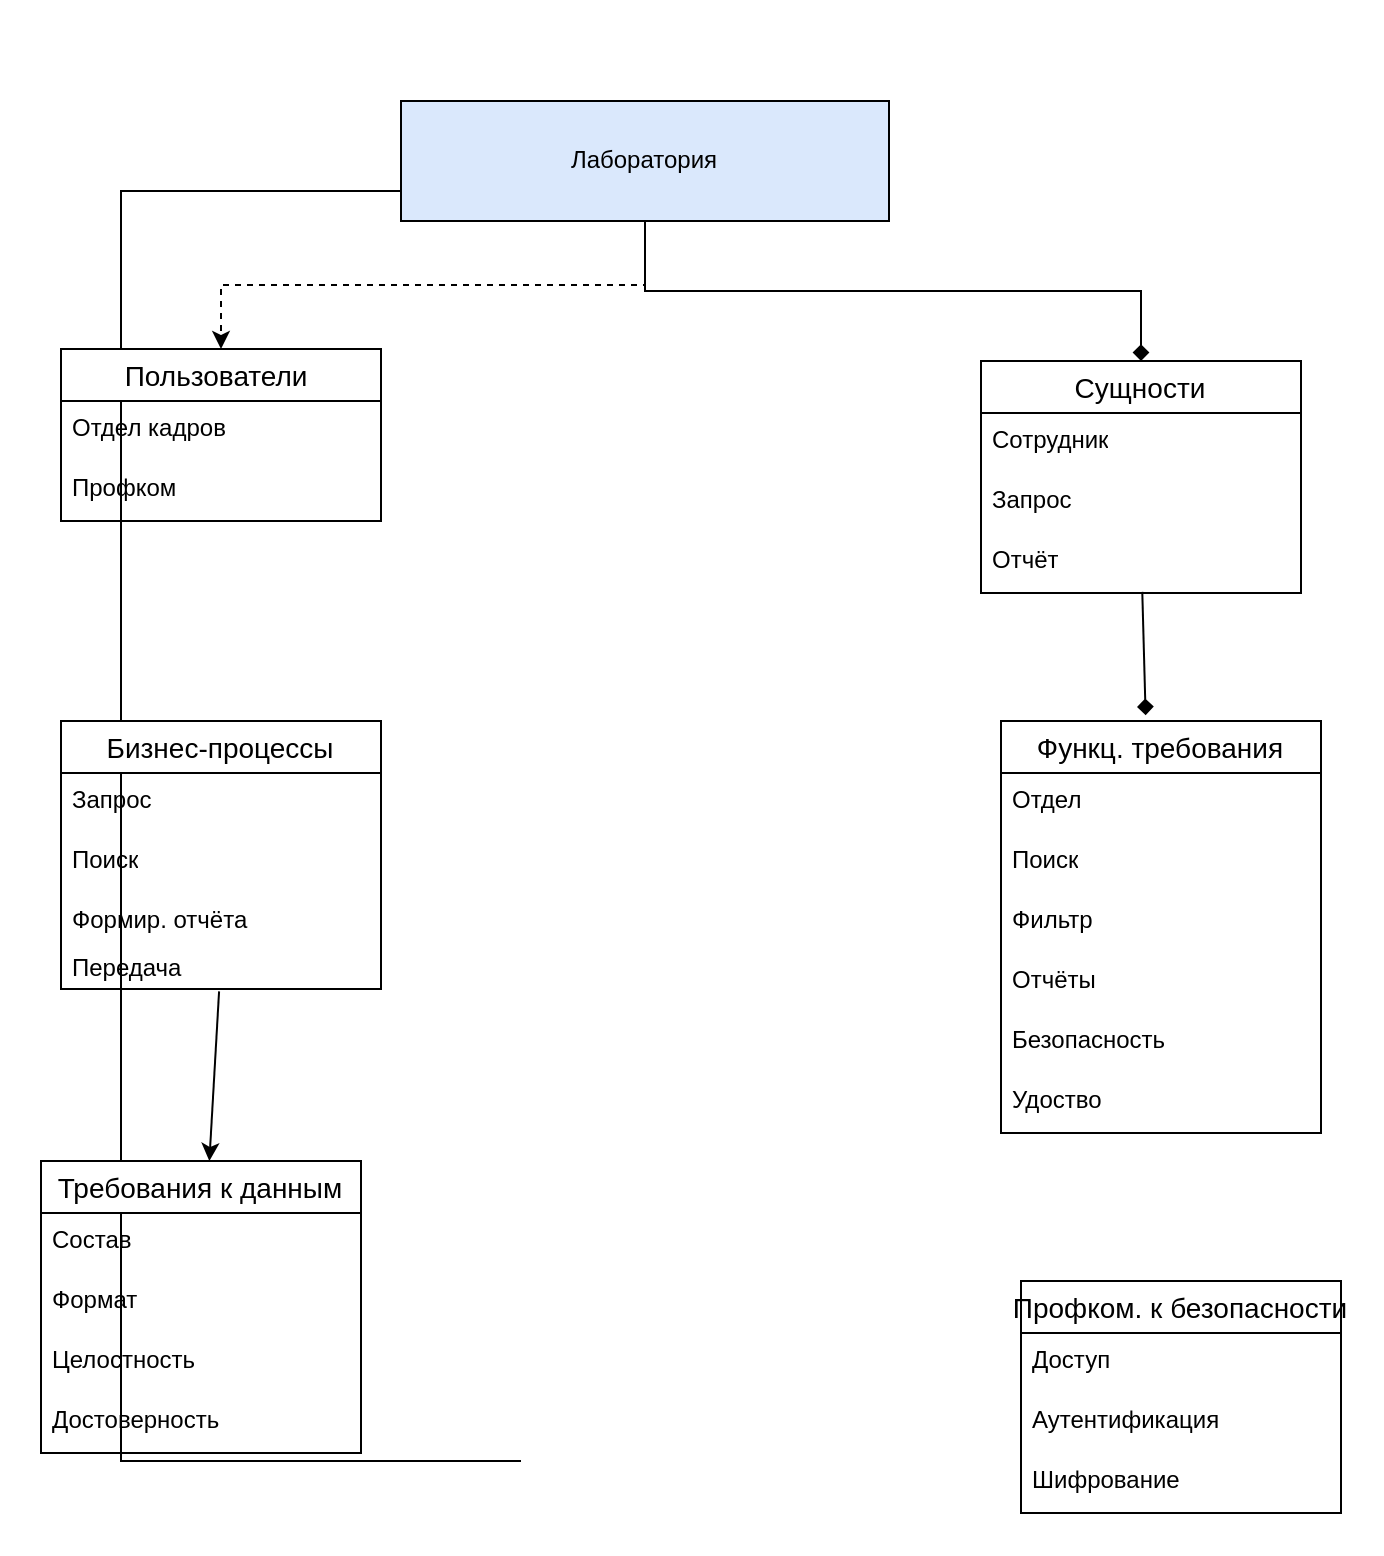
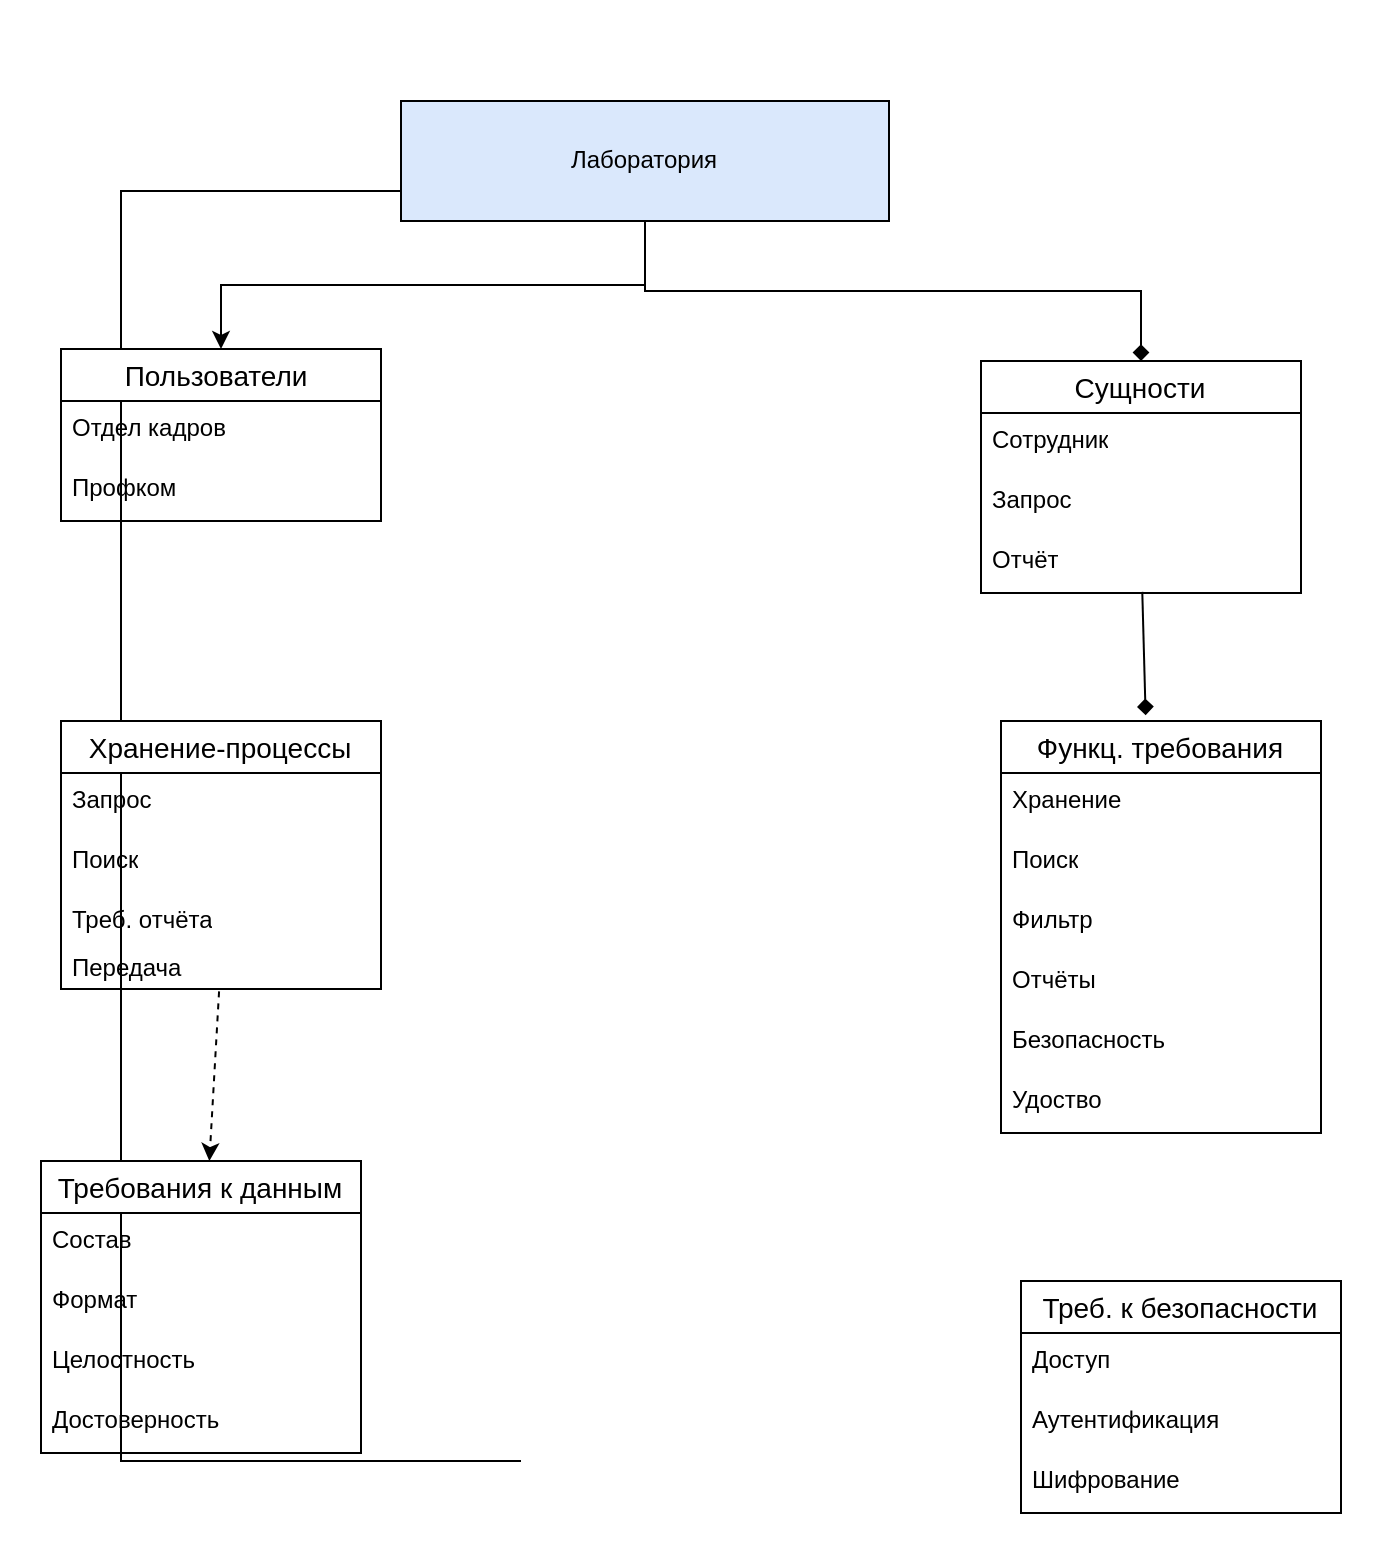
edge "Лаборатория" -> "Пользователи": style dashed -> solid
node "Бизнес-процессы": label "Бизнес-процессы" -> "Хранение-процессы"
node "Отдел": label "Отдел" -> "Хранение"
node "Формир. отчёта": label "Формир. отчёта" -> "Треб. отчёта"
edge "Передача" -> "Требования к данным": style solid -> dashed
node "Профком. к безопасности": label "Профком. к безопасности" -> "Треб. к безопасности"
